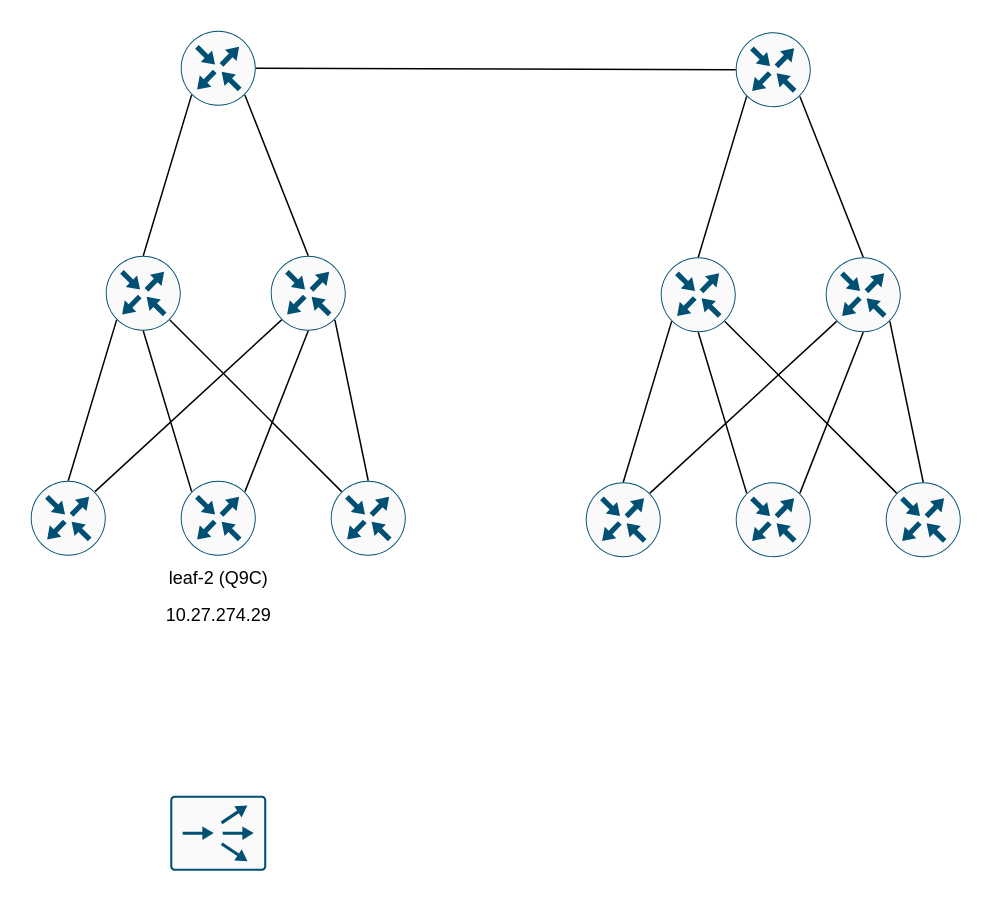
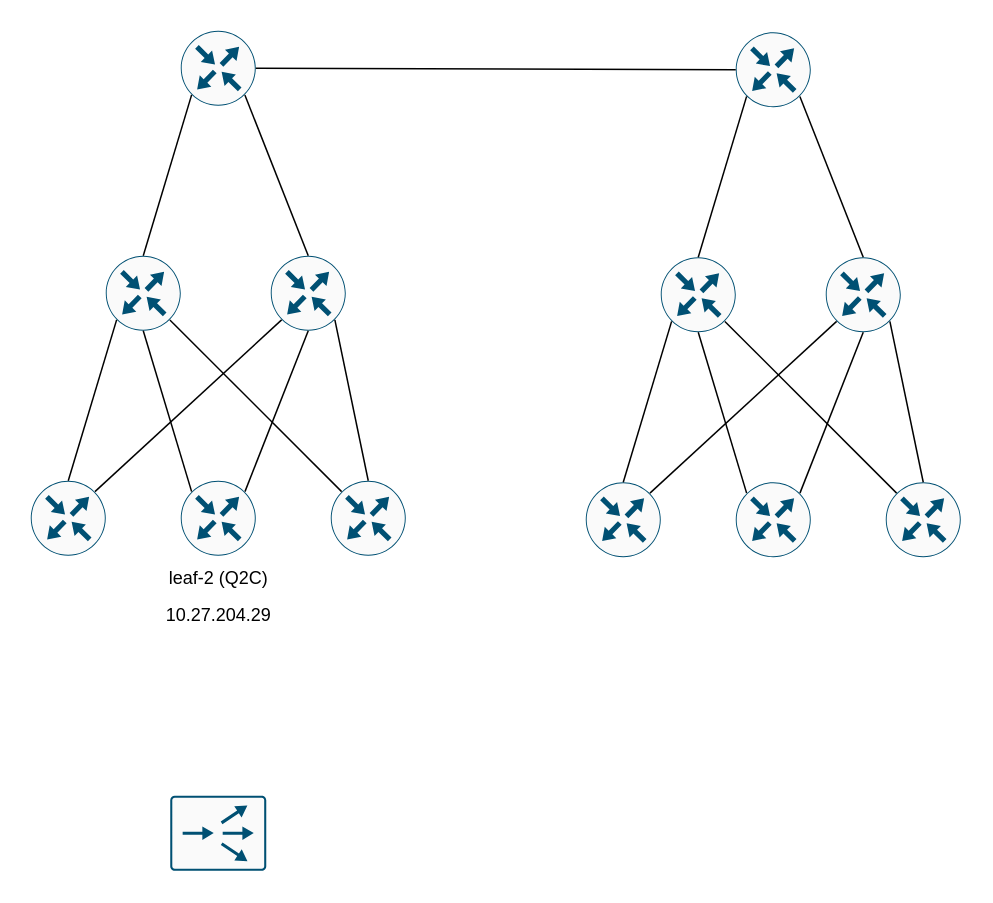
node "leaf-2 (Q9C)": label "leaf-2 (Q9C)" -> "leaf-2 (Q2C)"
node "10.27.274.29": label "10.27.274.29" -> "10.27.204.29"
